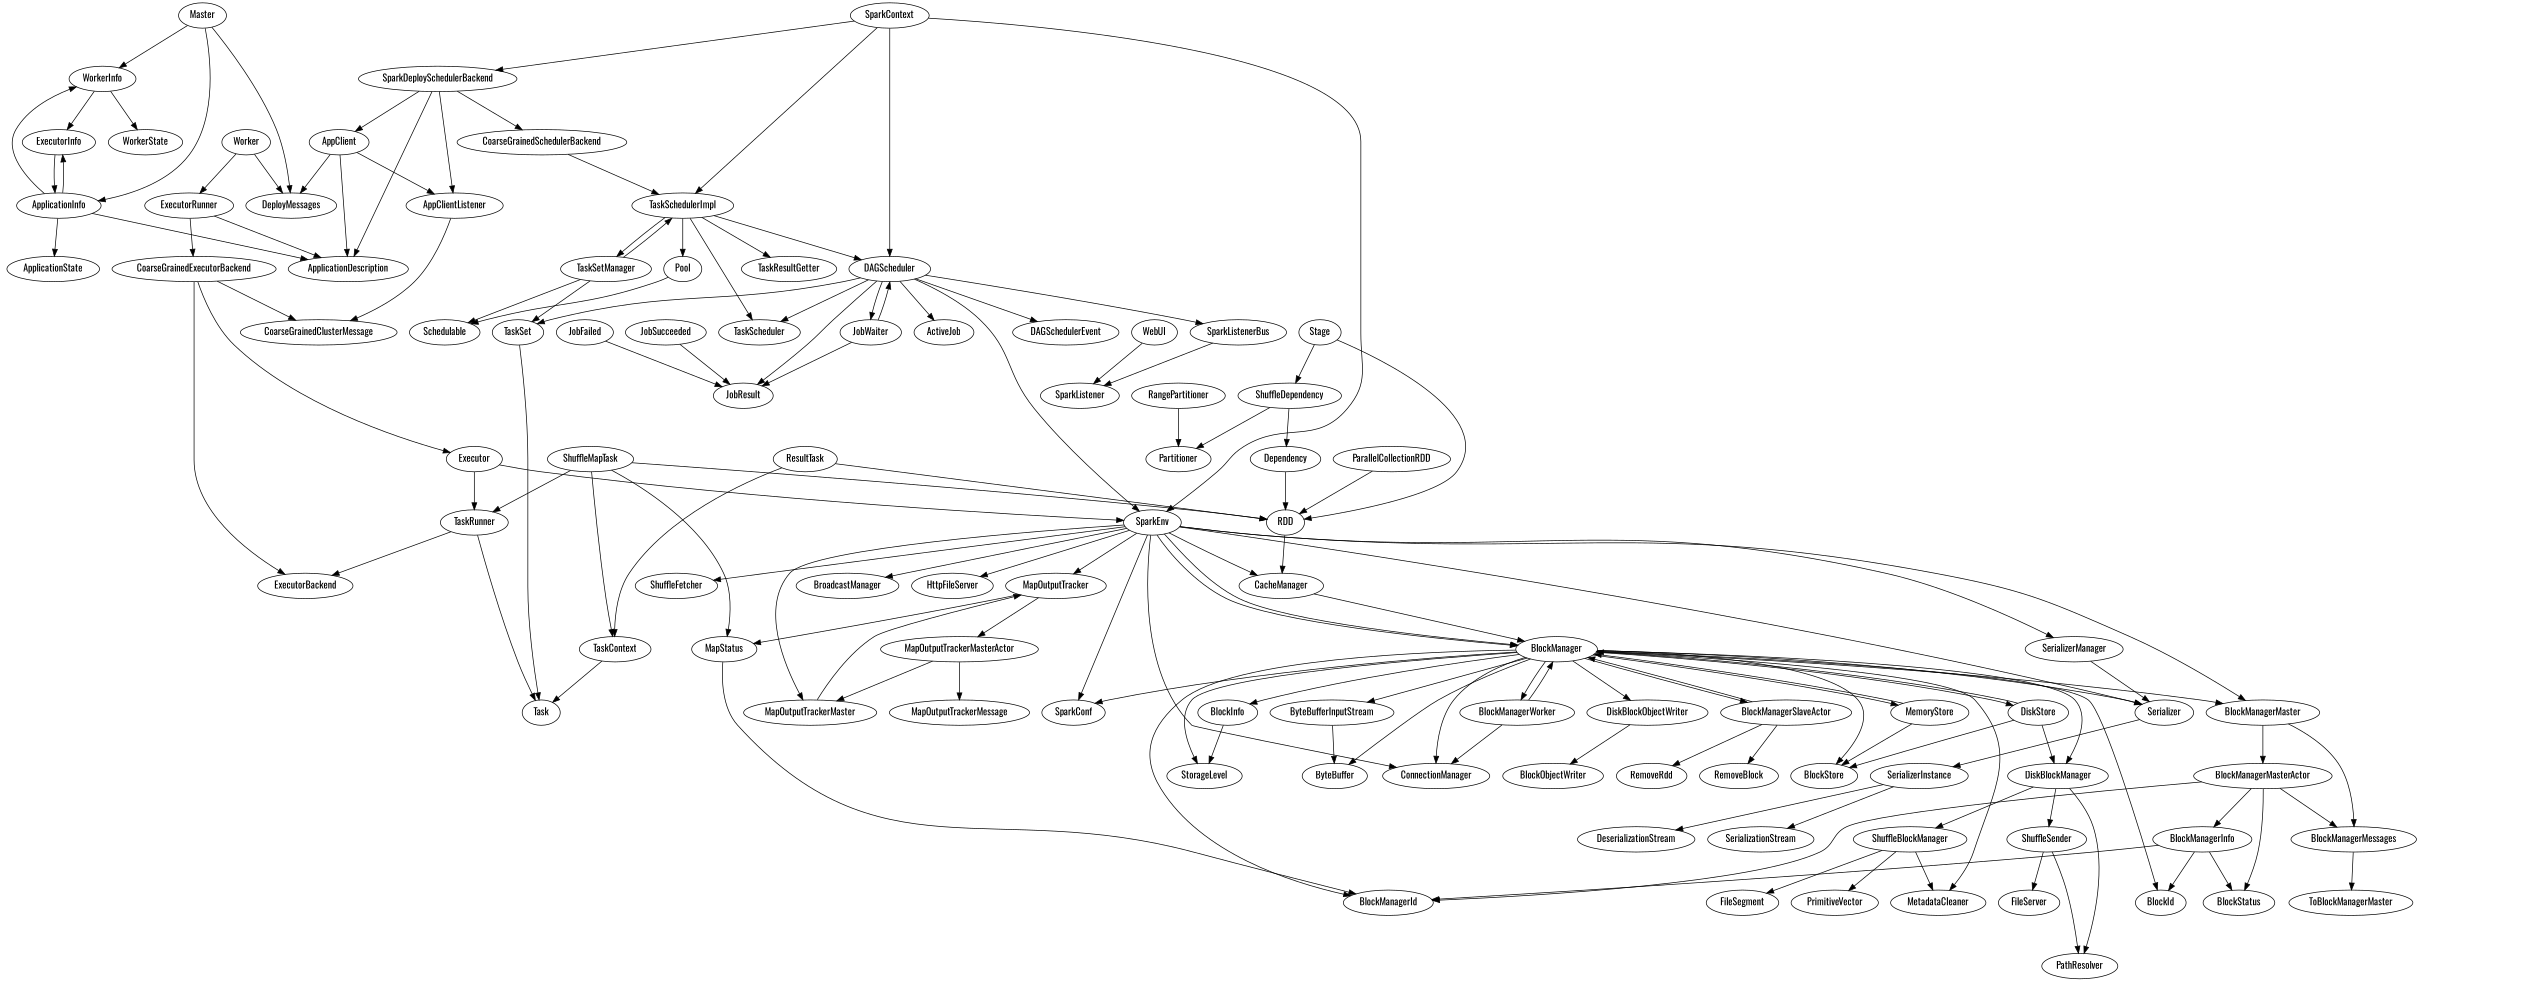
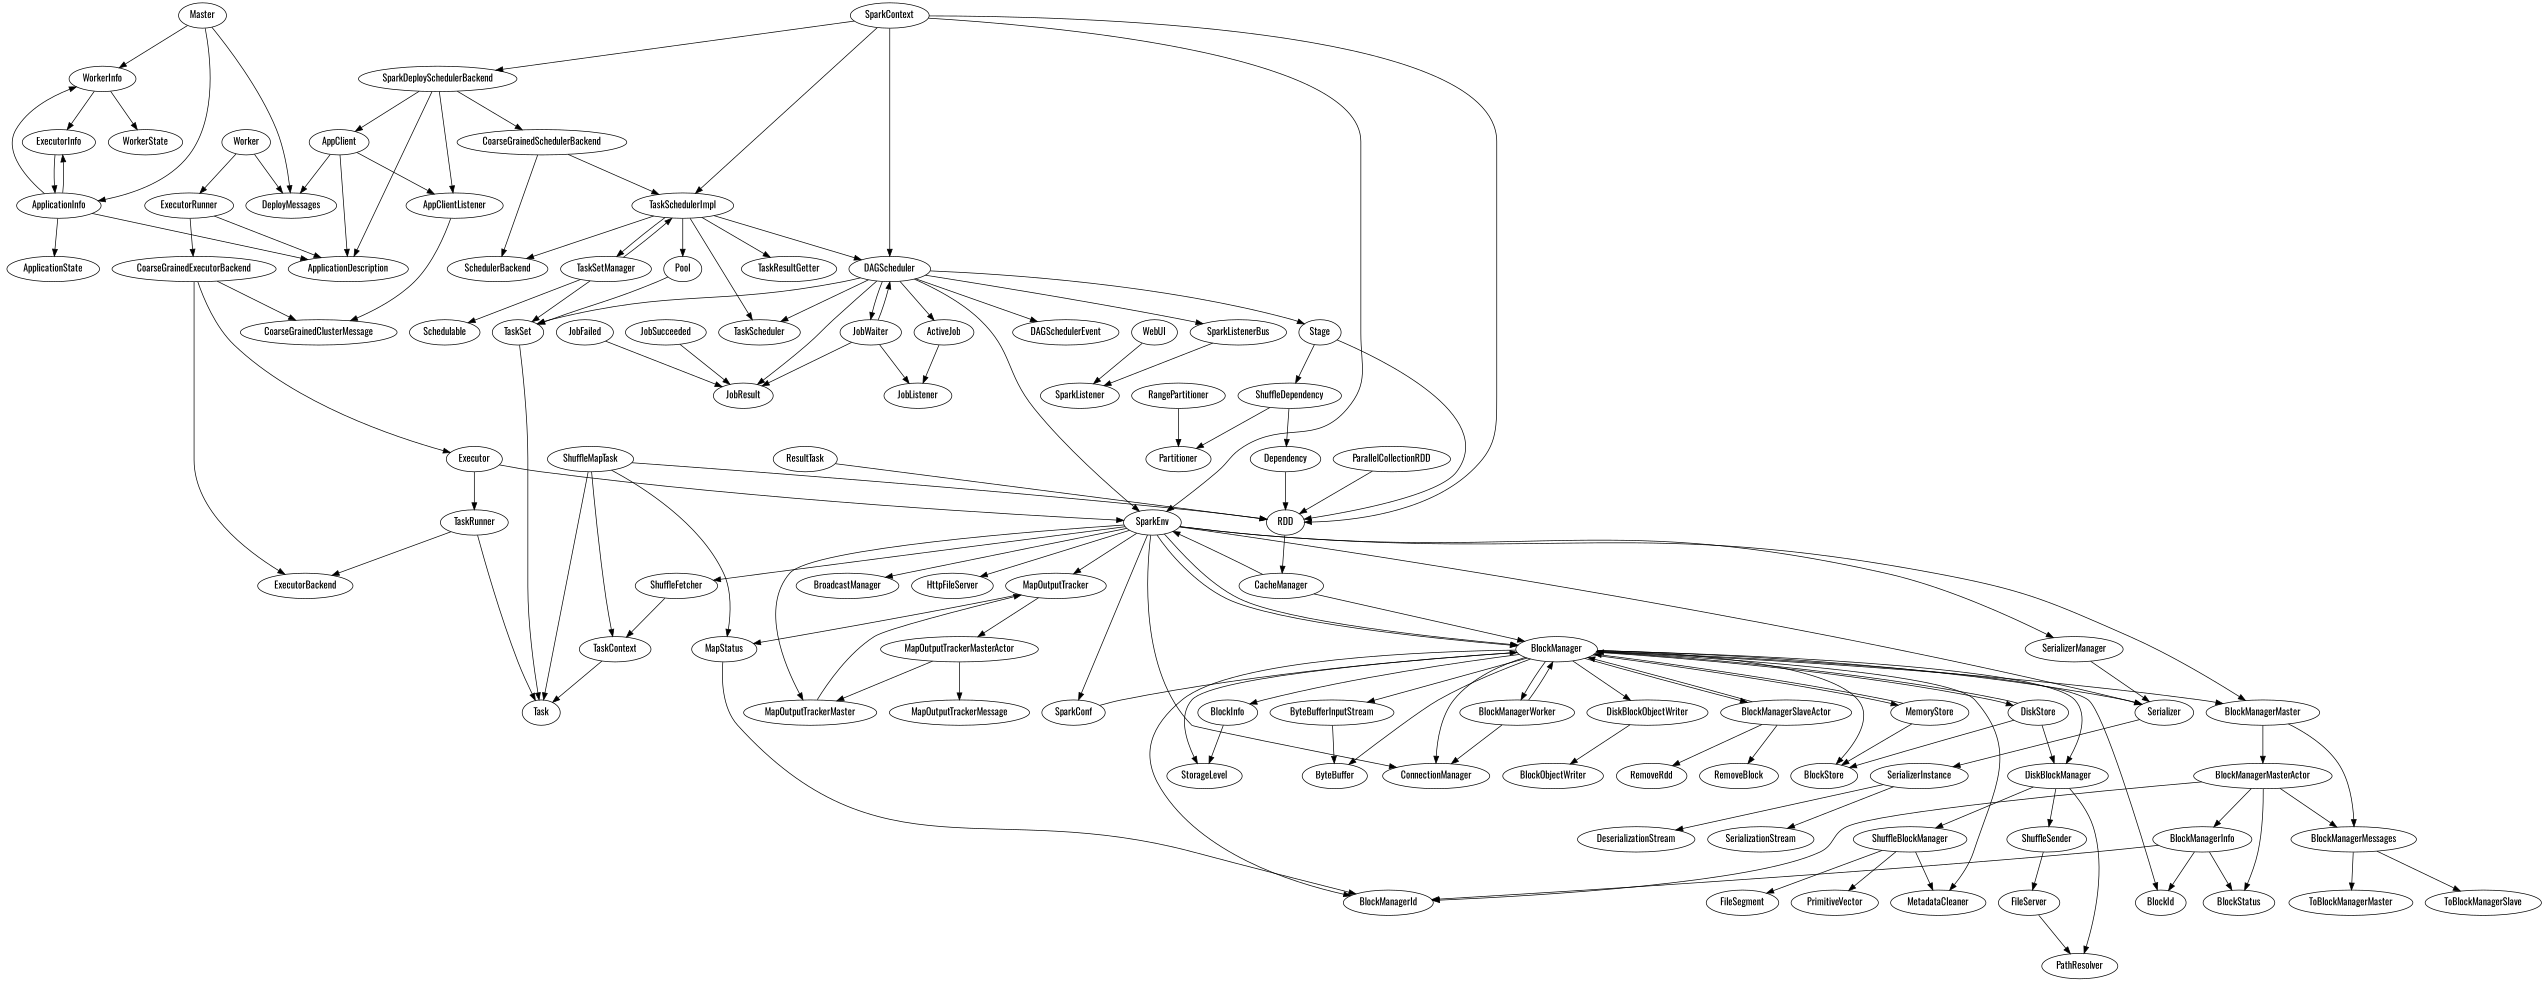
edge "SparkContext" -> "RDD": added
node "SchedulerBackend": added
edge "DAGScheduler" -> "Stage": added
edge "Pool" -> "Schedulable": now "Pool" -> "TaskSet"
node "JobListener": added
edge "ShuffleMapTask" -> "TaskRunner": now "ShuffleMapTask" -> "Task"
edge "ResultTask" -> "TaskContext": now "ShuffleFetcher" -> "TaskContext"
edge "SparkEnv" -> "CacheManager": reversed
edge "BlockManager" -> "SparkConf": reversed
edge "ShuffleSender" -> "PathResolver": now "FileServer" -> "PathResolver"
node "ToBlockManagerSlave": added
